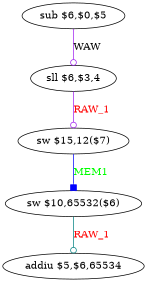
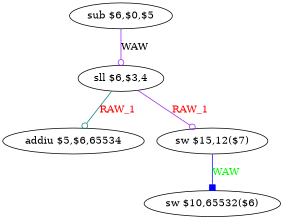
edge "sw $15,12($7)" -> "sw $10,65532($6)": label "MEM1" -> "WAW"
edge "sw $10,65532($6)" -> "addiu $5,$6,65534": now "sll $6,$3,4" -> "addiu $5,$6,65534"
